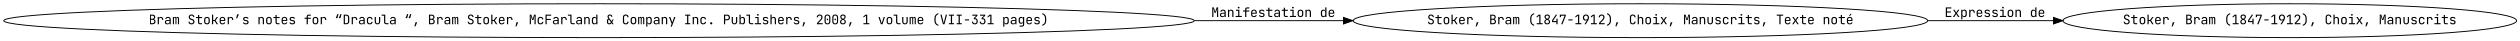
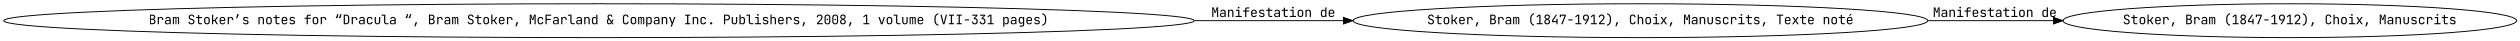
edge "Stoker, Bram (1847-1912), Choix, Manuscrits, Texte noté" -> "Stoker, Bram (1847-1912), Choix, Manuscrits": label "Expression de" -> "Manifestation de"
